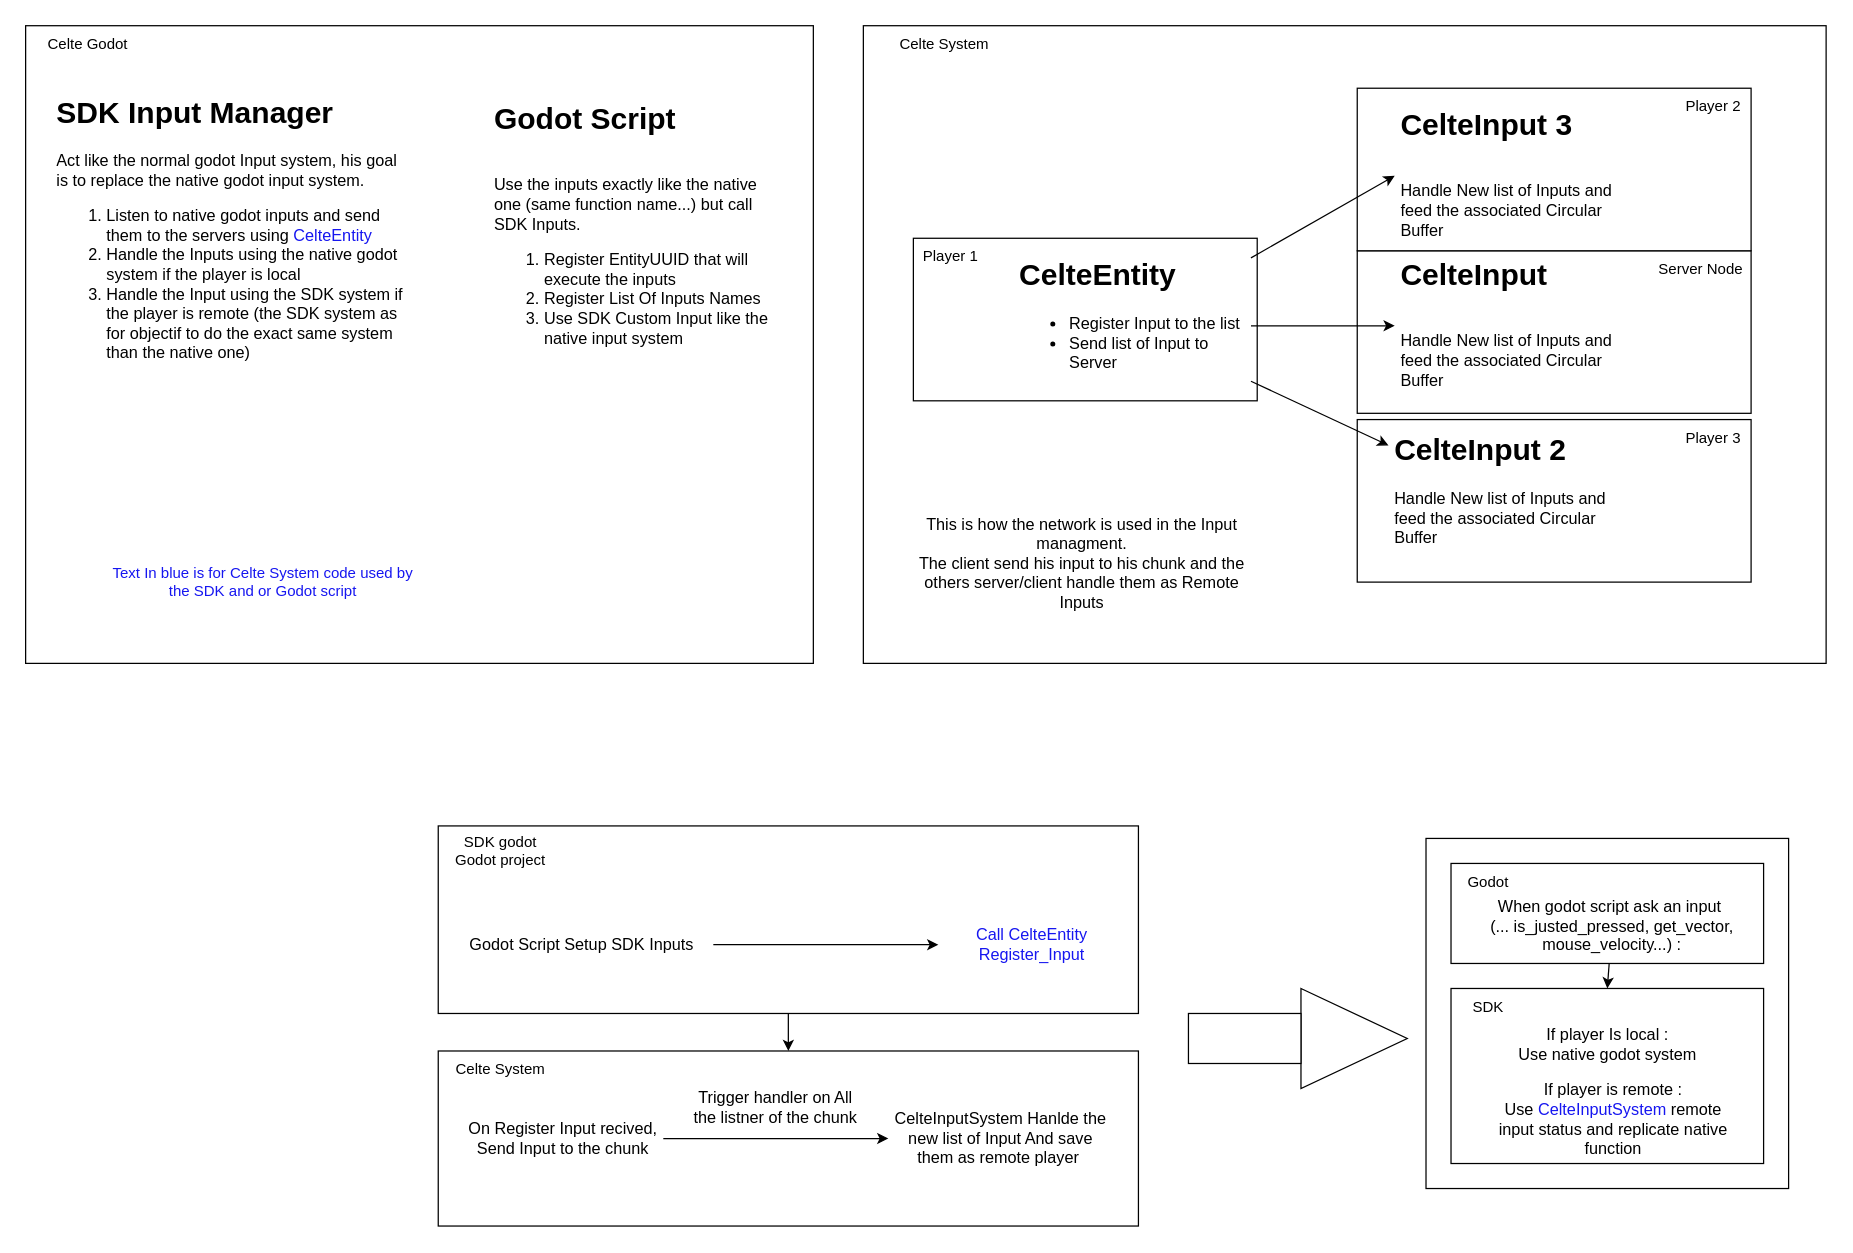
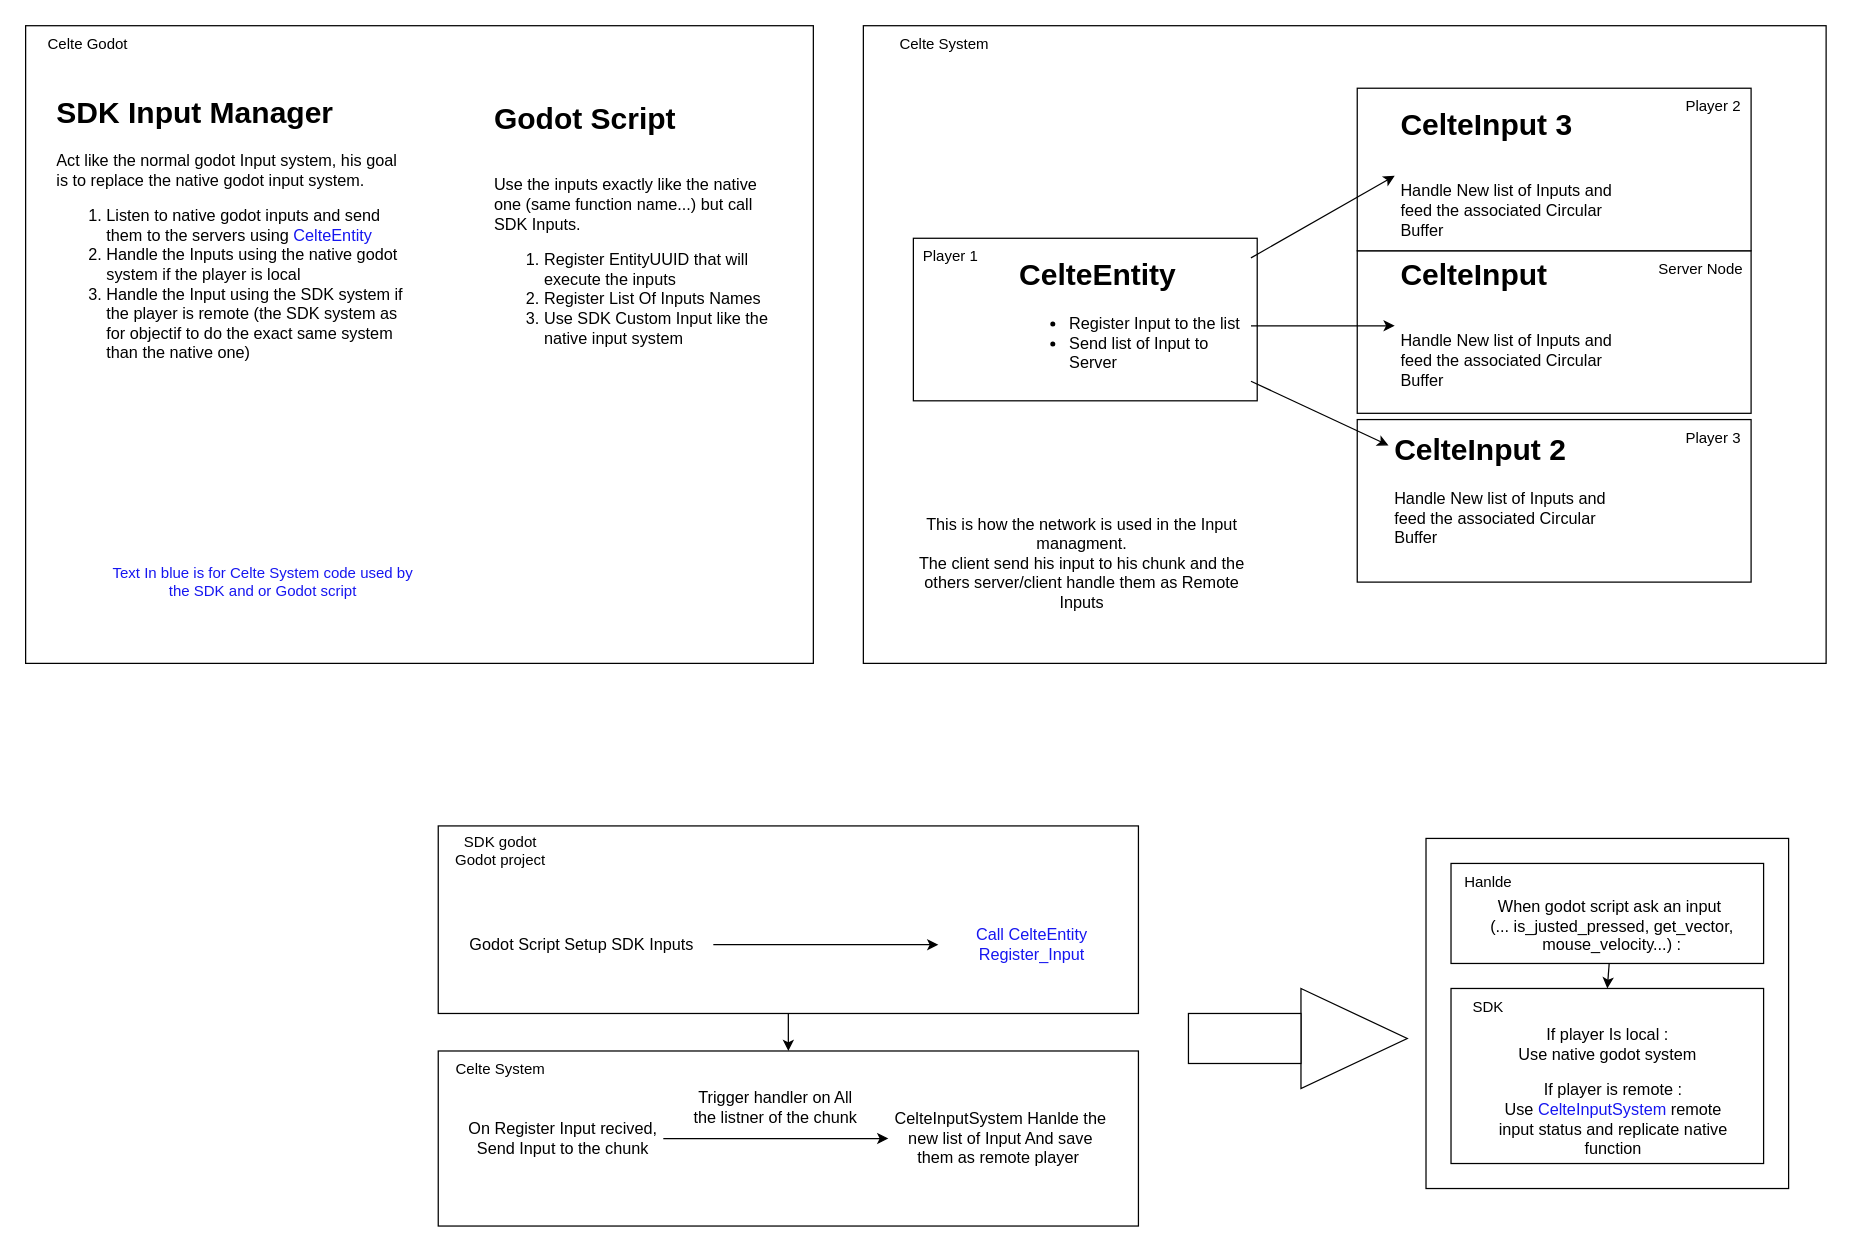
node "Godot": label "Godot" -> "Hanlde"
